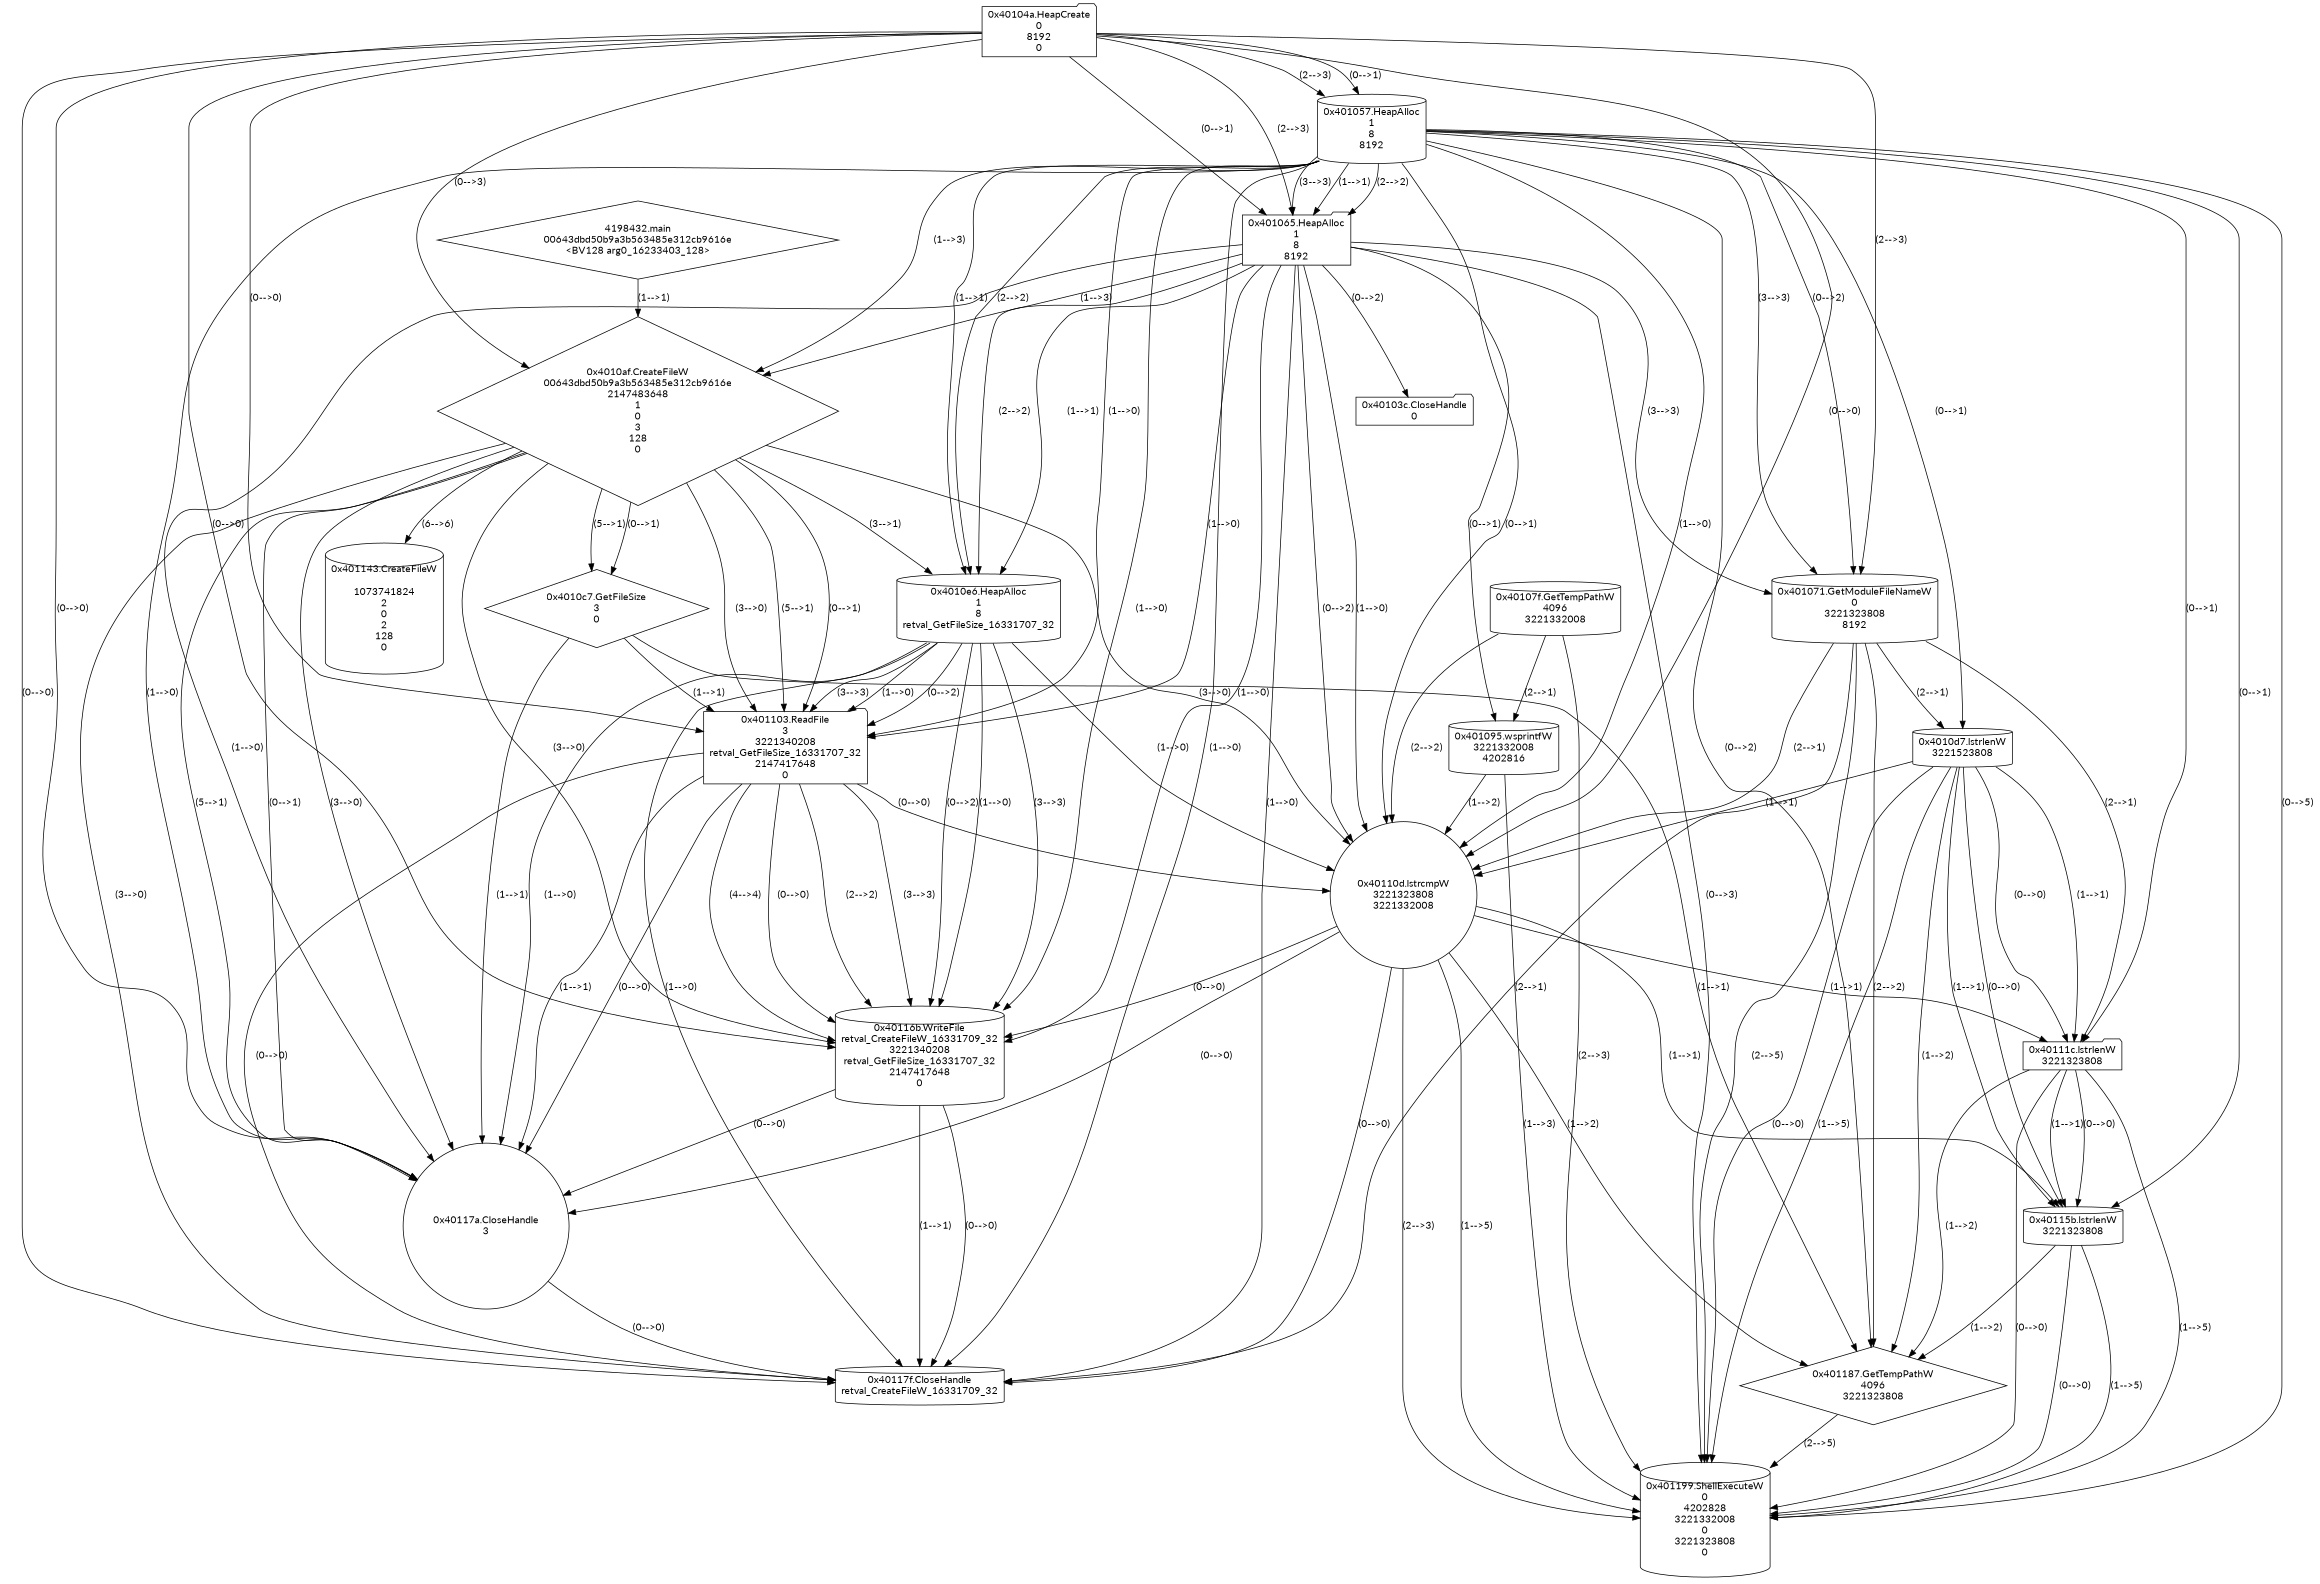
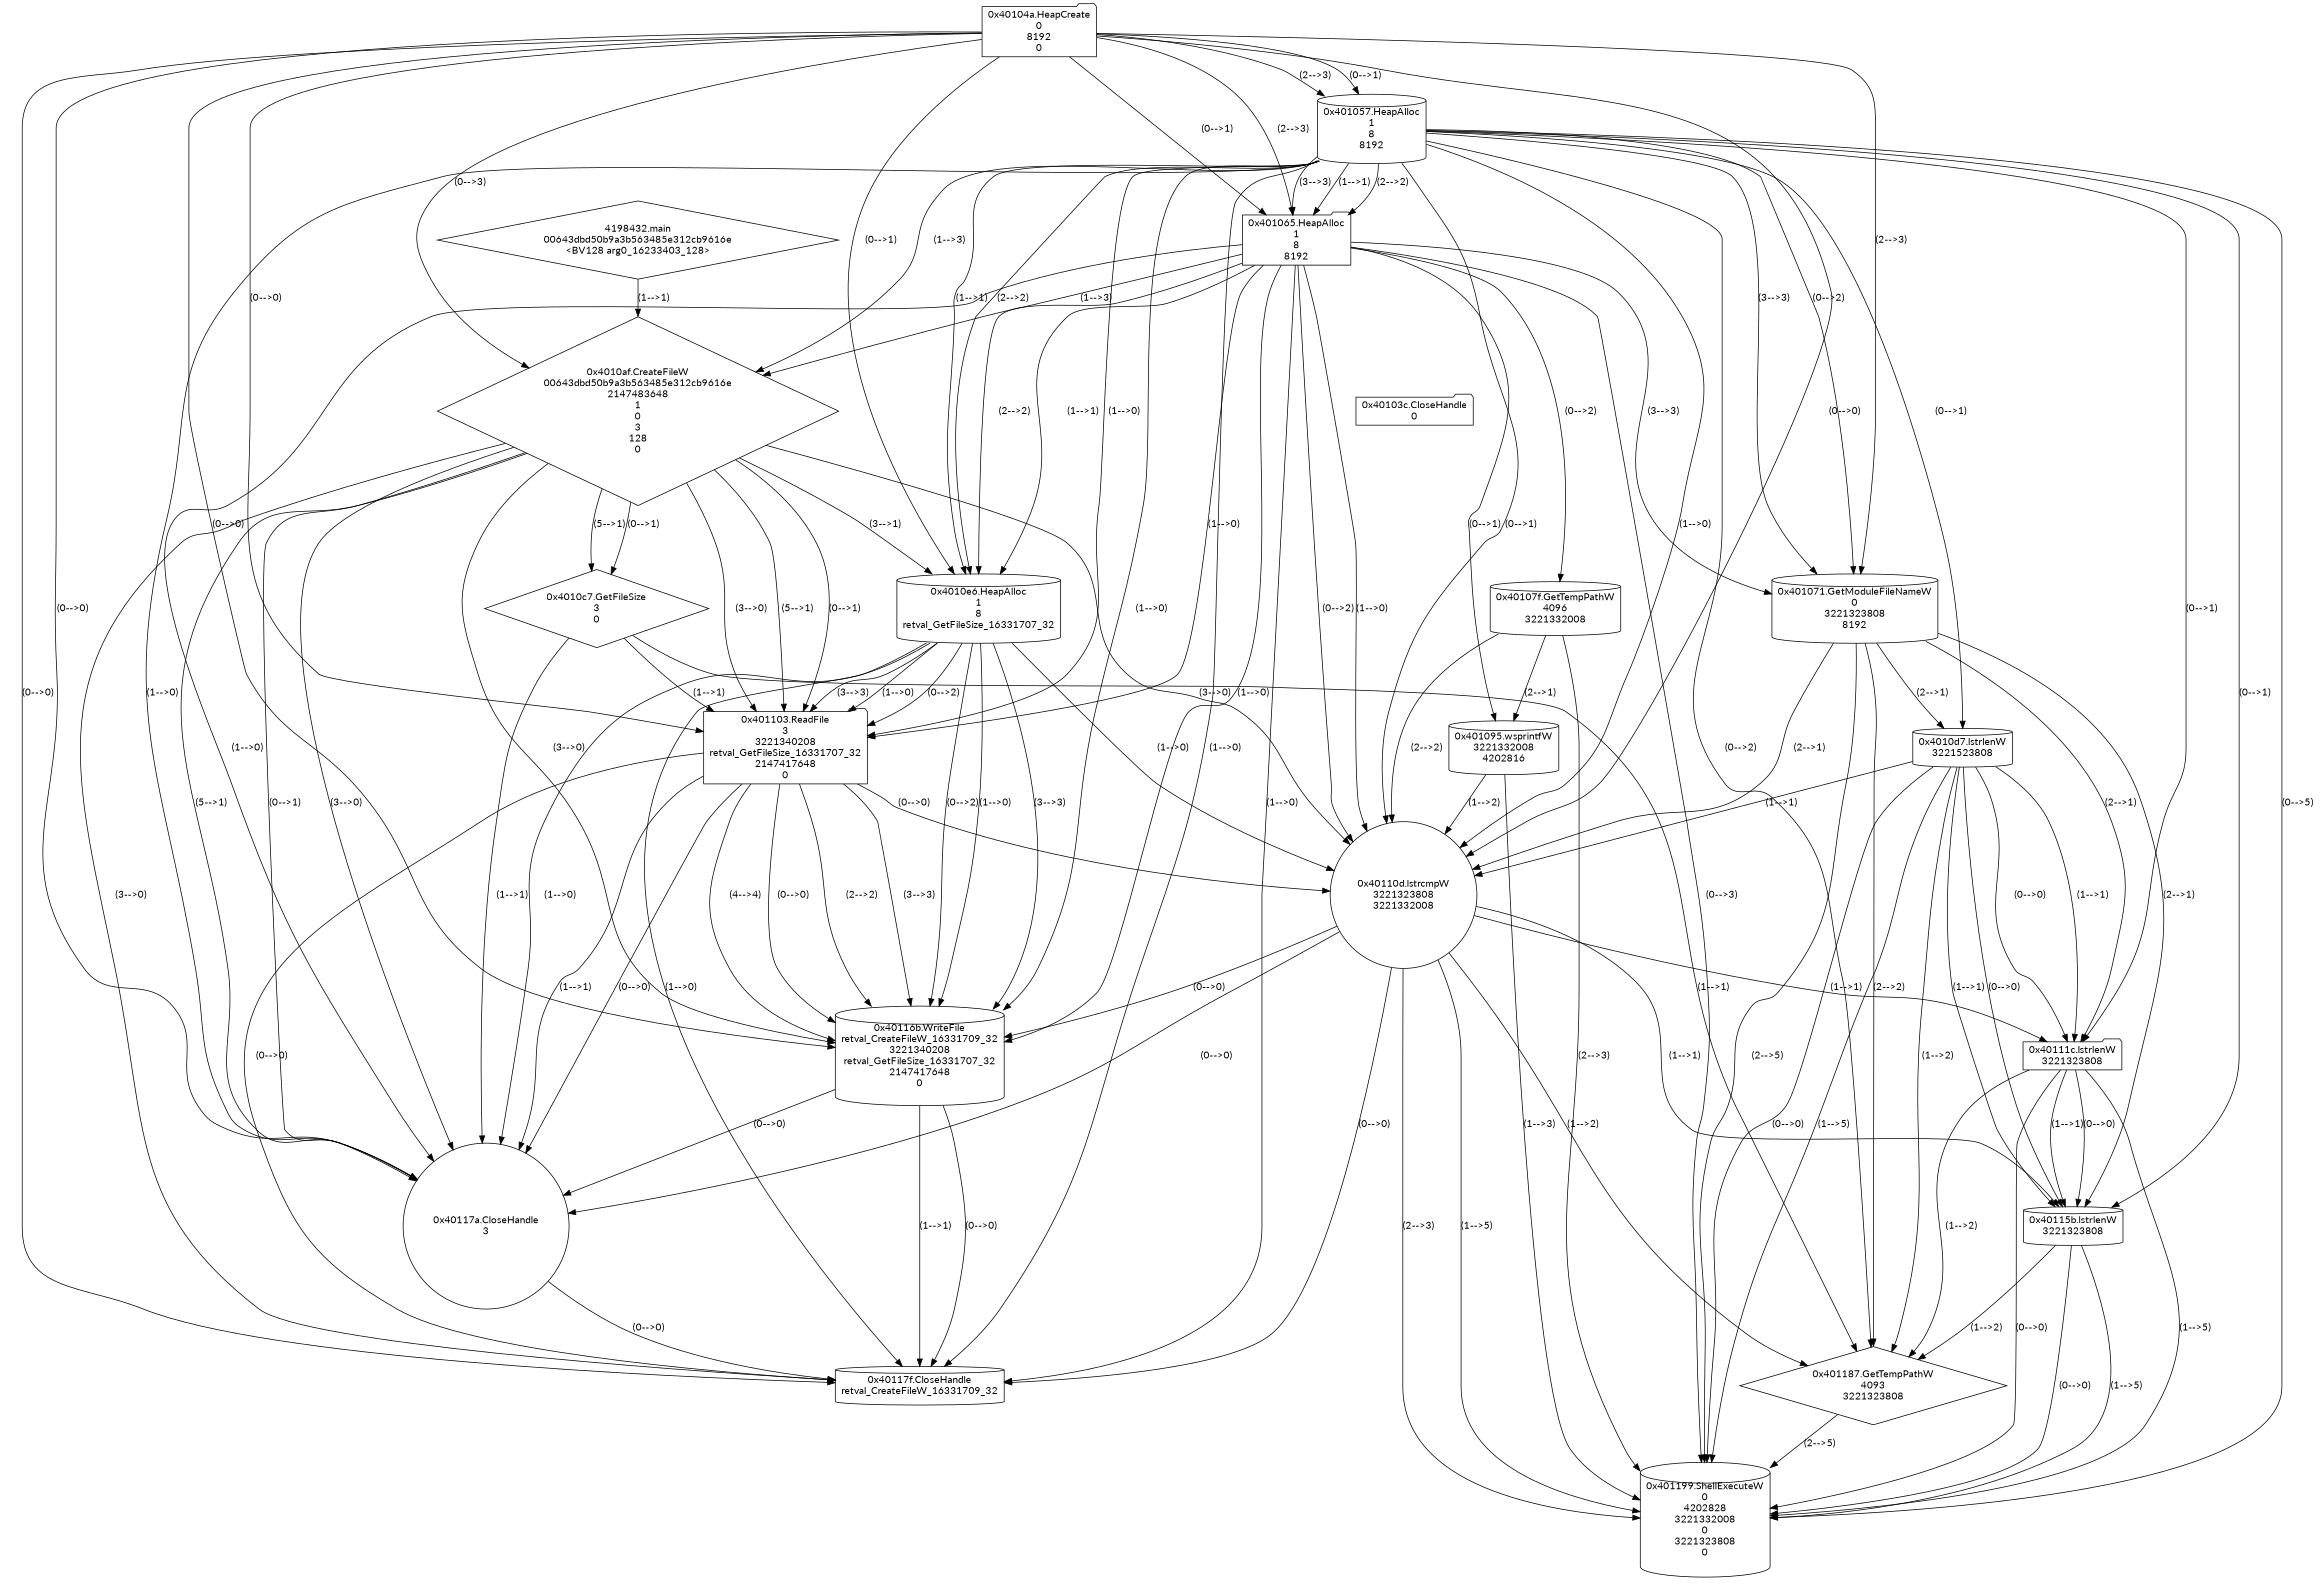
edge "0x40104a.HeapCreate 0 8192 0" -> "0x4010e6.HeapAlloc 1 8 retval_GetFileSize_16331707_32": added, label "(0-->1)"
edge "0x401065.HeapAlloc 1 8 8192" -> "0x40103c.CloseHandle 0": now "0x401065.HeapAlloc 1 8 8192" -> "0x40107f.GetTempPathW 4096 3221332008"
node "0x401143.CreateFileW 1073741824 2 0 2 128 0": removed
edge "0x401071.GetModuleFileNameW 0 3221323808 8192" -> "0x40117f.CloseHandle retval_CreateFileW_16331709_32": now "0x401071.GetModuleFileNameW 0 3221323808 8192" -> "0x40115b.lstrlenW 3221323808"
node "0x401187.GetTempPathW 4096 3221323808": label "0x401187.GetTempPathW 4096 3221323808" -> "0x401187.GetTempPathW 4093 3221323808"
